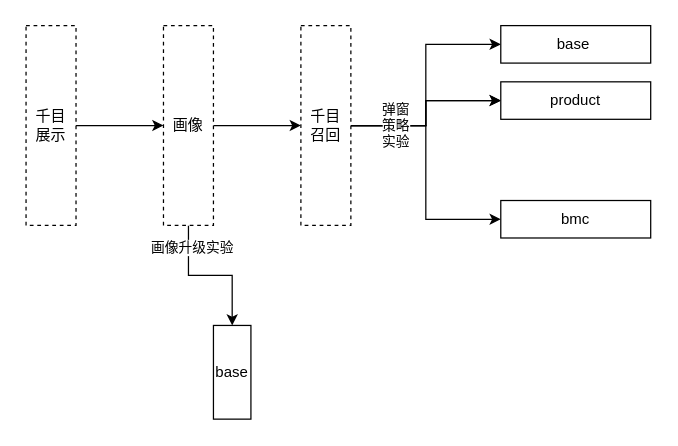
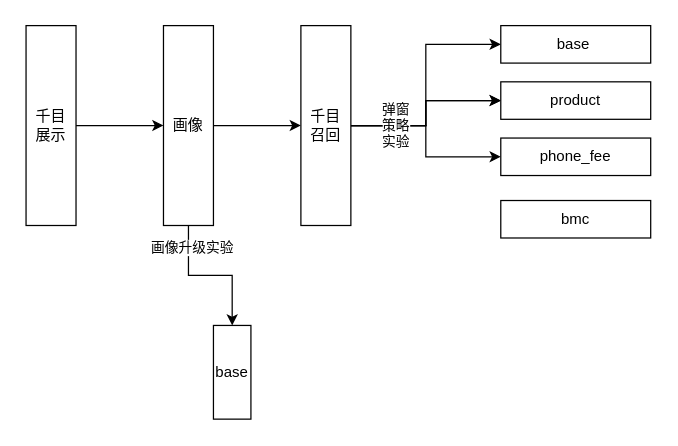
node "千目 展示": style dashed -> solid
node "画像": style dashed -> solid
node "千目 召回": style dashed -> solid
edge "千目 召回" -> "phone_fee": added
node "phone_fee": added
edge "千目 召回" -> "bmc": removed
